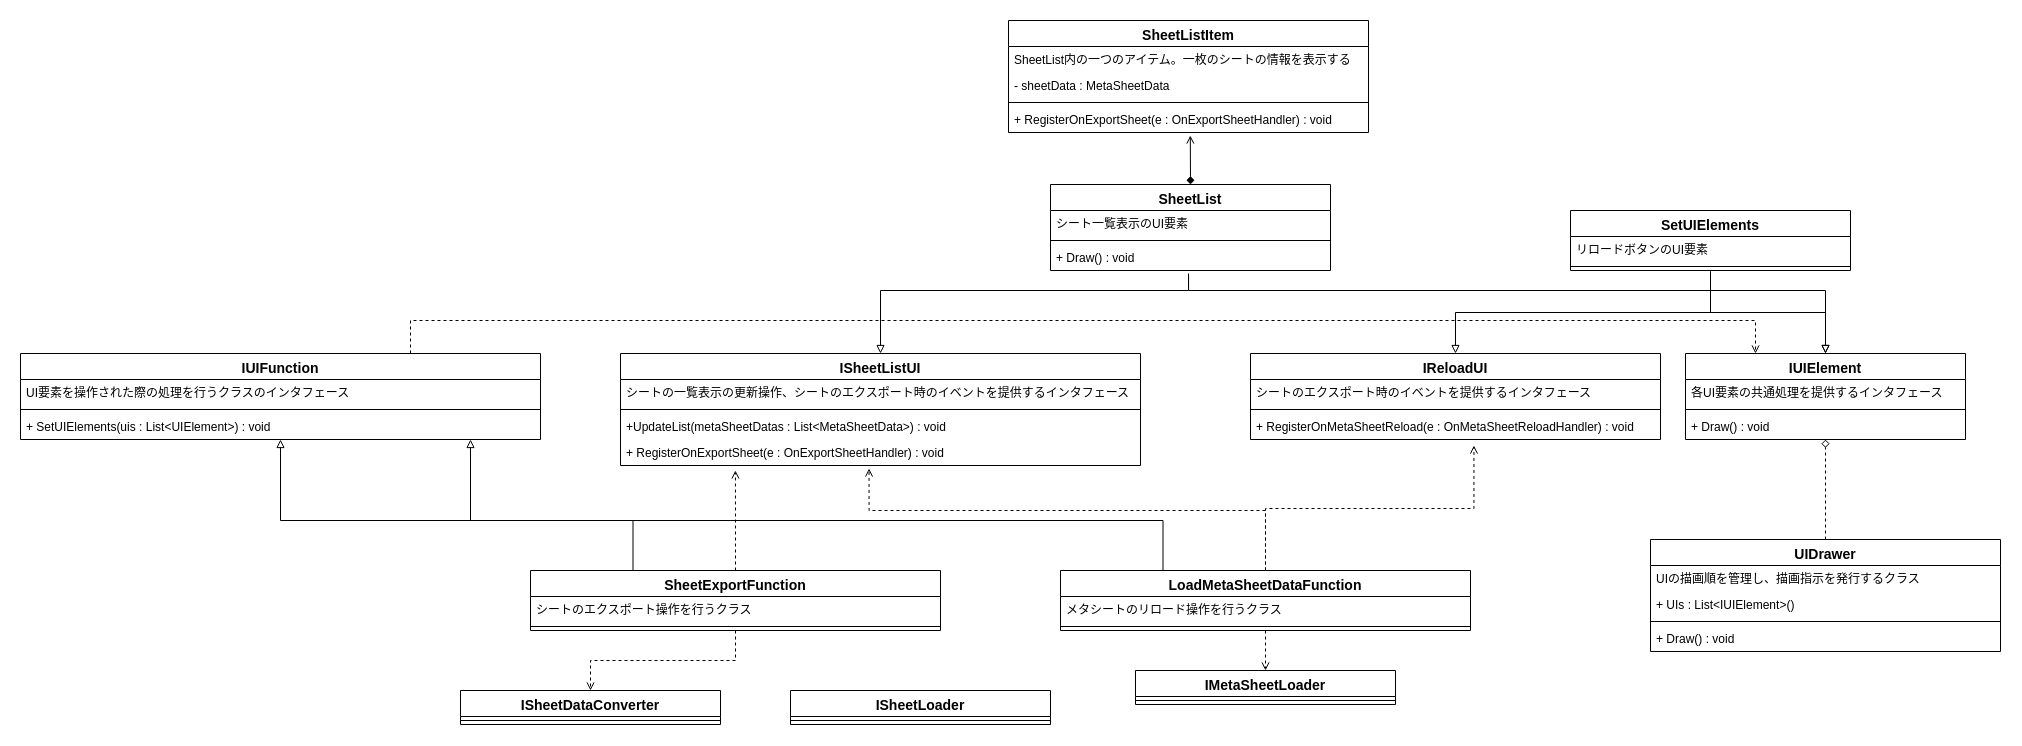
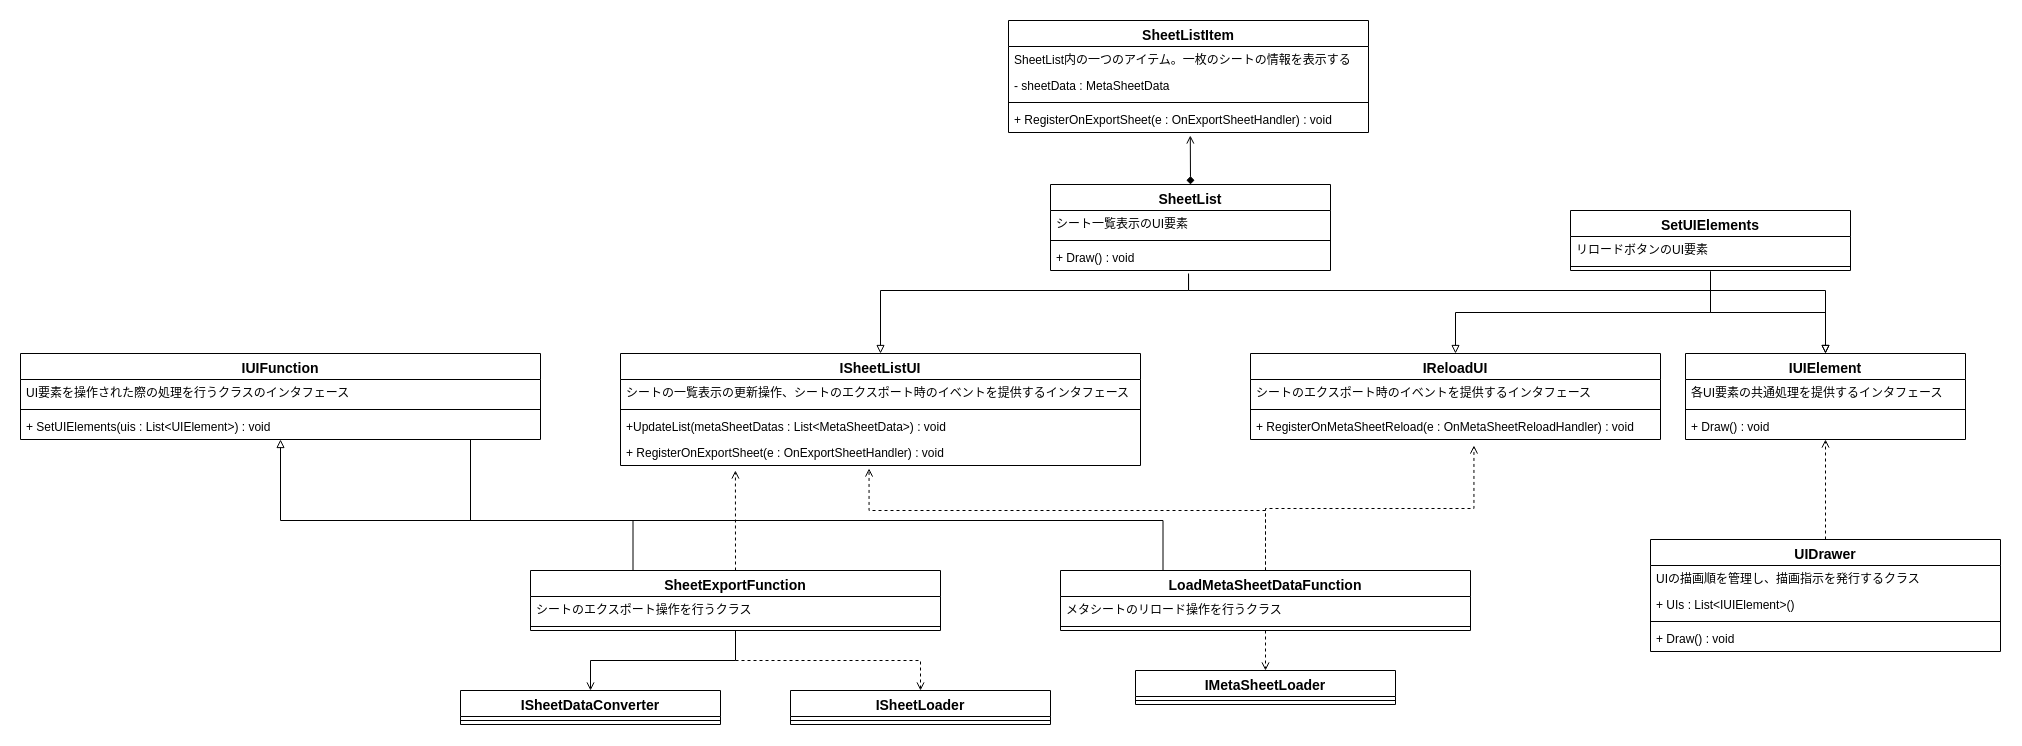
edge "IUIFunction" -> "IUIElement": removed
edge "UIDrawer" -> "IUIElement": arrowhead diamond -> open
edge "SheetExportFunction" -> "IUIFunction": arrowhead block -> none
edge "SheetExportFunction" -> "ISheetDataConverter": style dashed -> solid
edge "SheetExportFunction" -> "ISheetLoader": added
